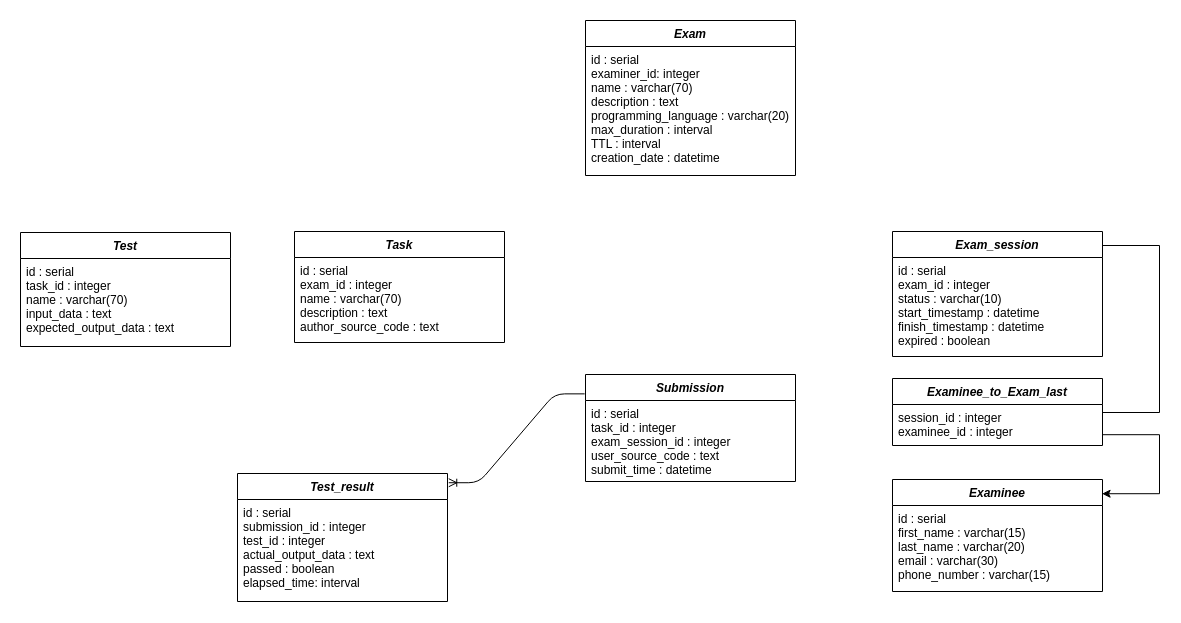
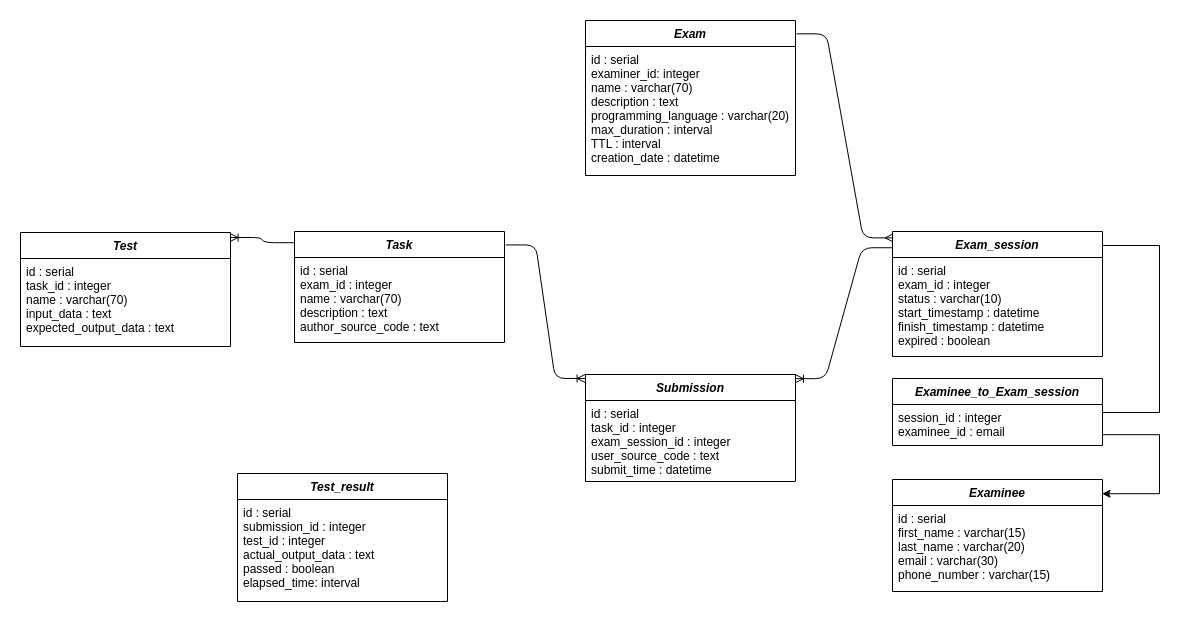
edge "Exam" -> "Exam_session": added
edge "Task" -> "Test": added
edge "Task" -> "Submission": added
edge "Exam_session" -> "Submission": added
node "Examinee_to_Exam_last": label "Examinee_to_Exam_last" -> "Examinee_to_Exam_session"
node "session_id : integer examinee_id : integer": label "session_id : integer examinee_id : integer" -> "session_id : integer examinee_id : email"
edge "Submission" -> "Test_result": removed
